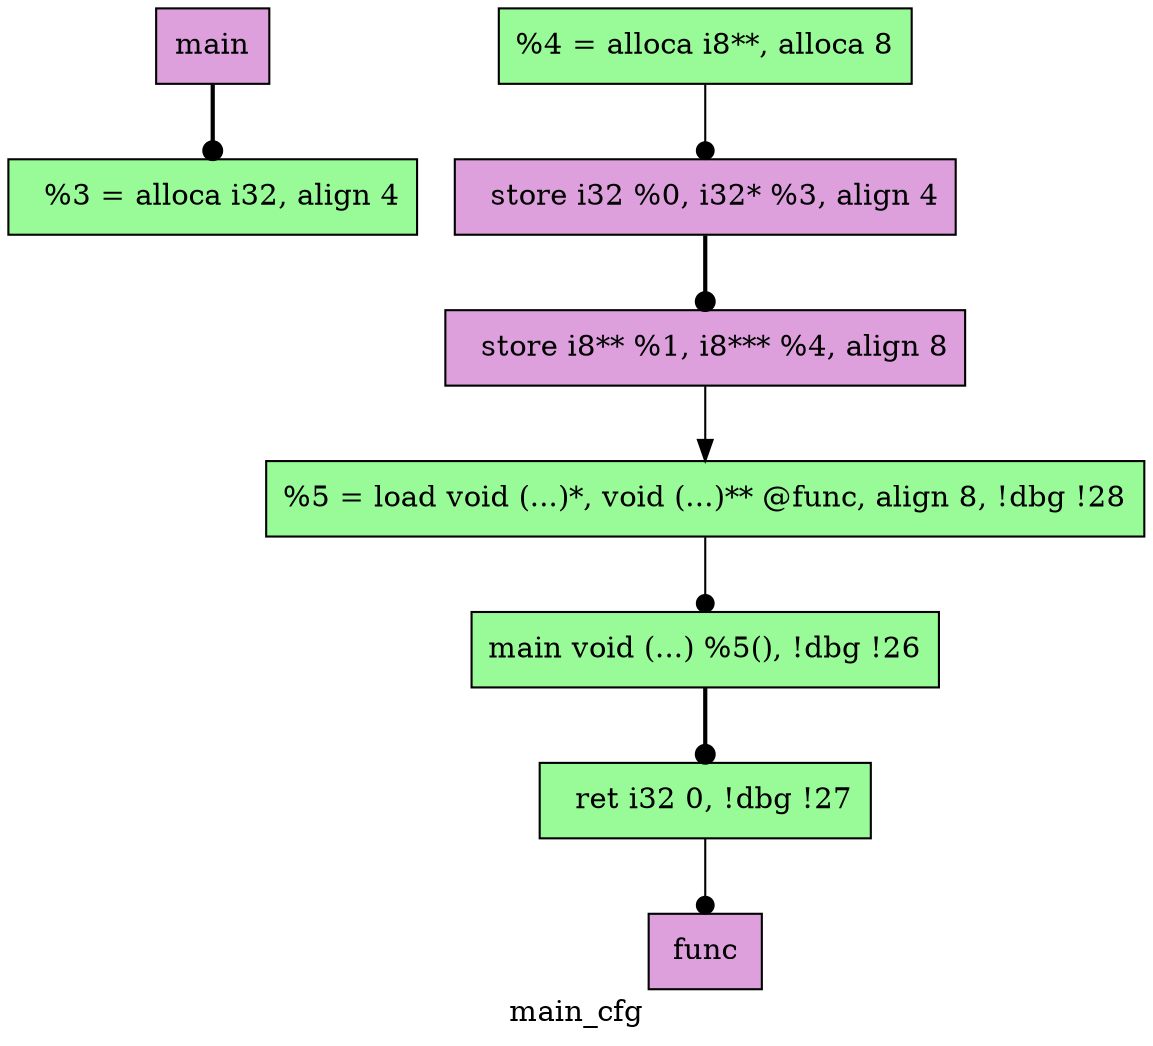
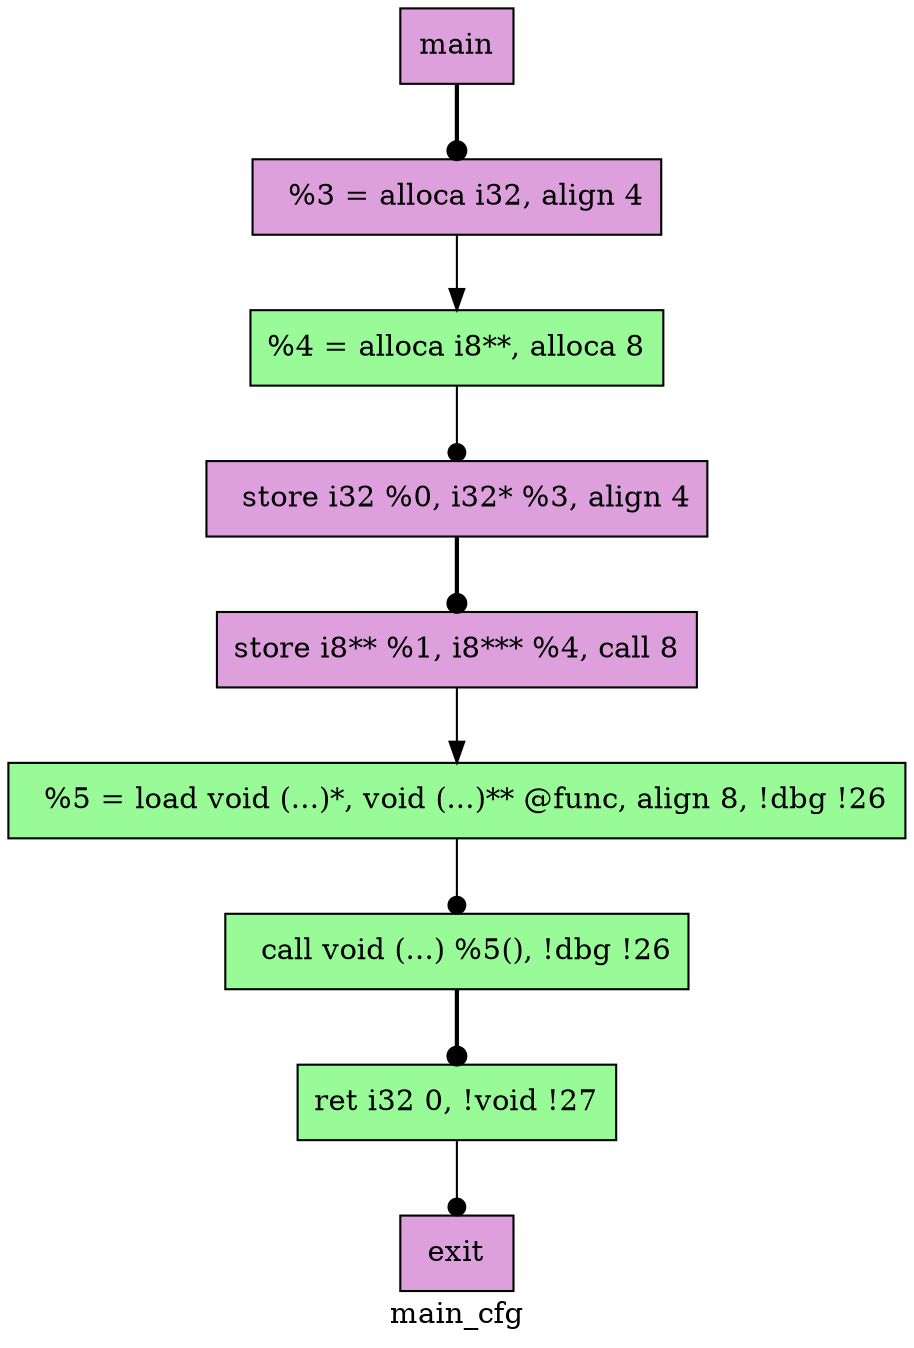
node "%3 = alloca i32, align 4": fillcolor palegreen -> plum
edge "%3 = alloca i32, align 4" -> "%4 = alloca i8**, alloca 8": added
node "store i8** %1, i8*** %4, align 8": label "store i8** %1, i8*** %4, align 8" -> "store i8** %1, i8*** %4, call 8"
node "%5 = load void (...)*, void (...)** @func, align 8, !dbg !28": label "%5 = load void (...)*, void (...)** @func, align 8, !dbg !28" -> "%5 = load void (...)*, void (...)** @func, align 8, !dbg !26"
node "main void (...) %5(), !dbg !26": label "main void (...) %5(), !dbg !26" -> "call void (...) %5(), !dbg !26"
node "ret i32 0, !dbg !27": label "ret i32 0, !dbg !27" -> "ret i32 0, !void !27"
node "func": label "func" -> "exit"
